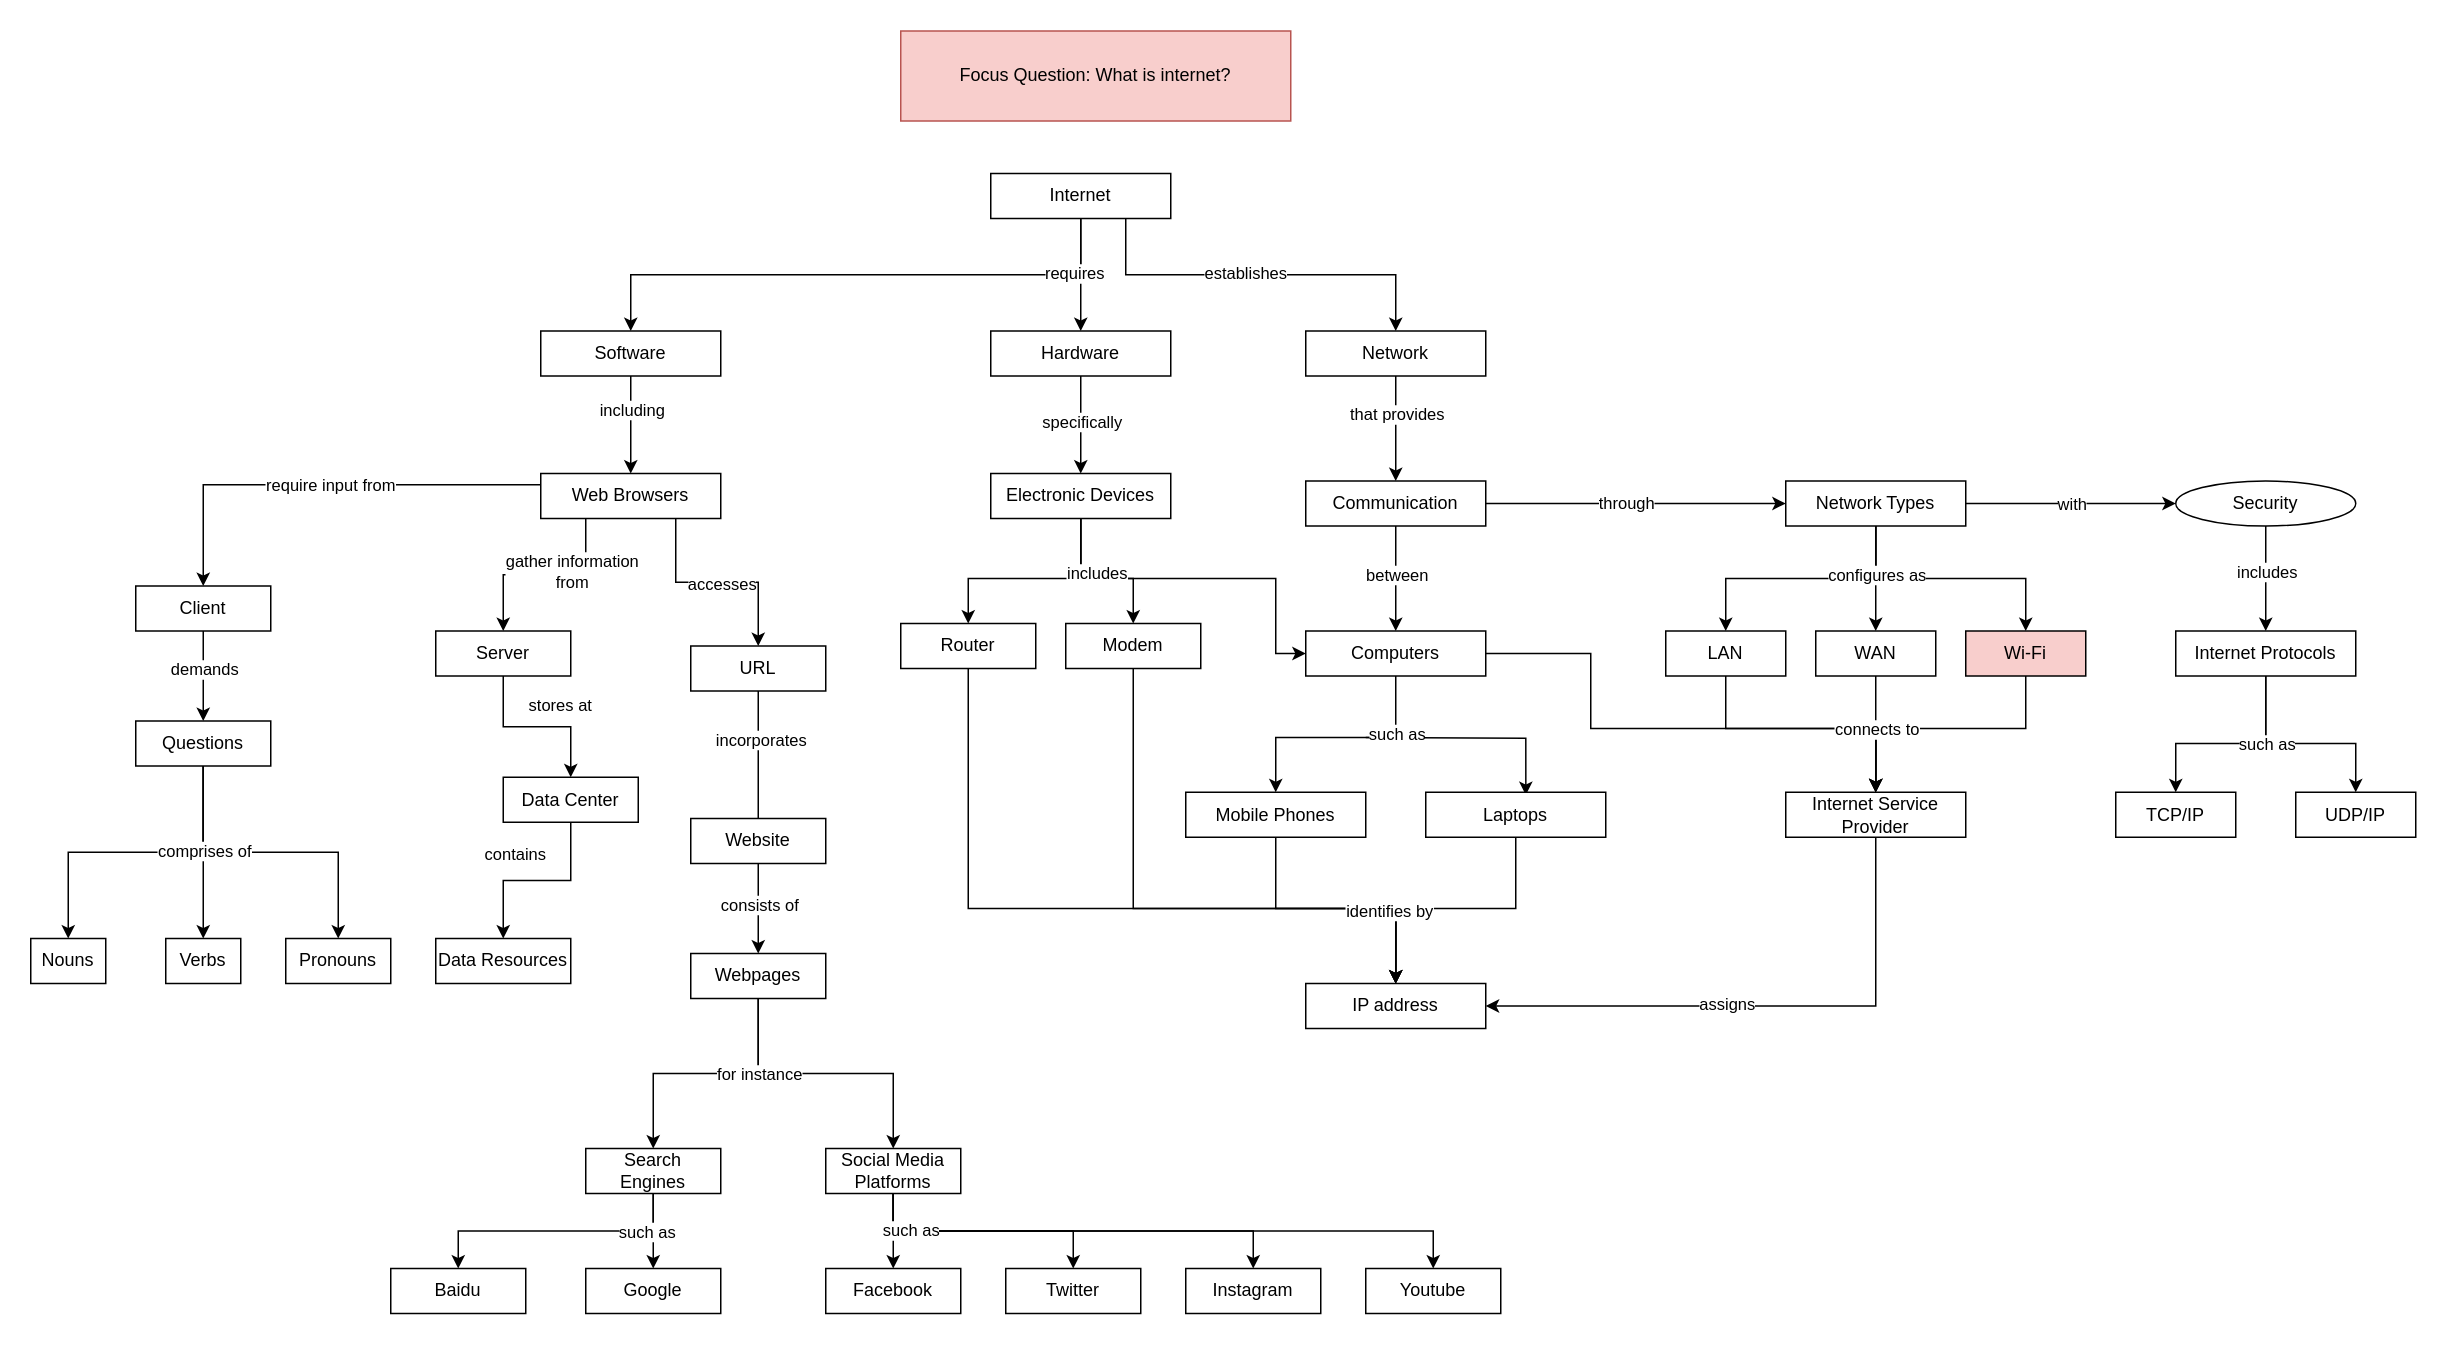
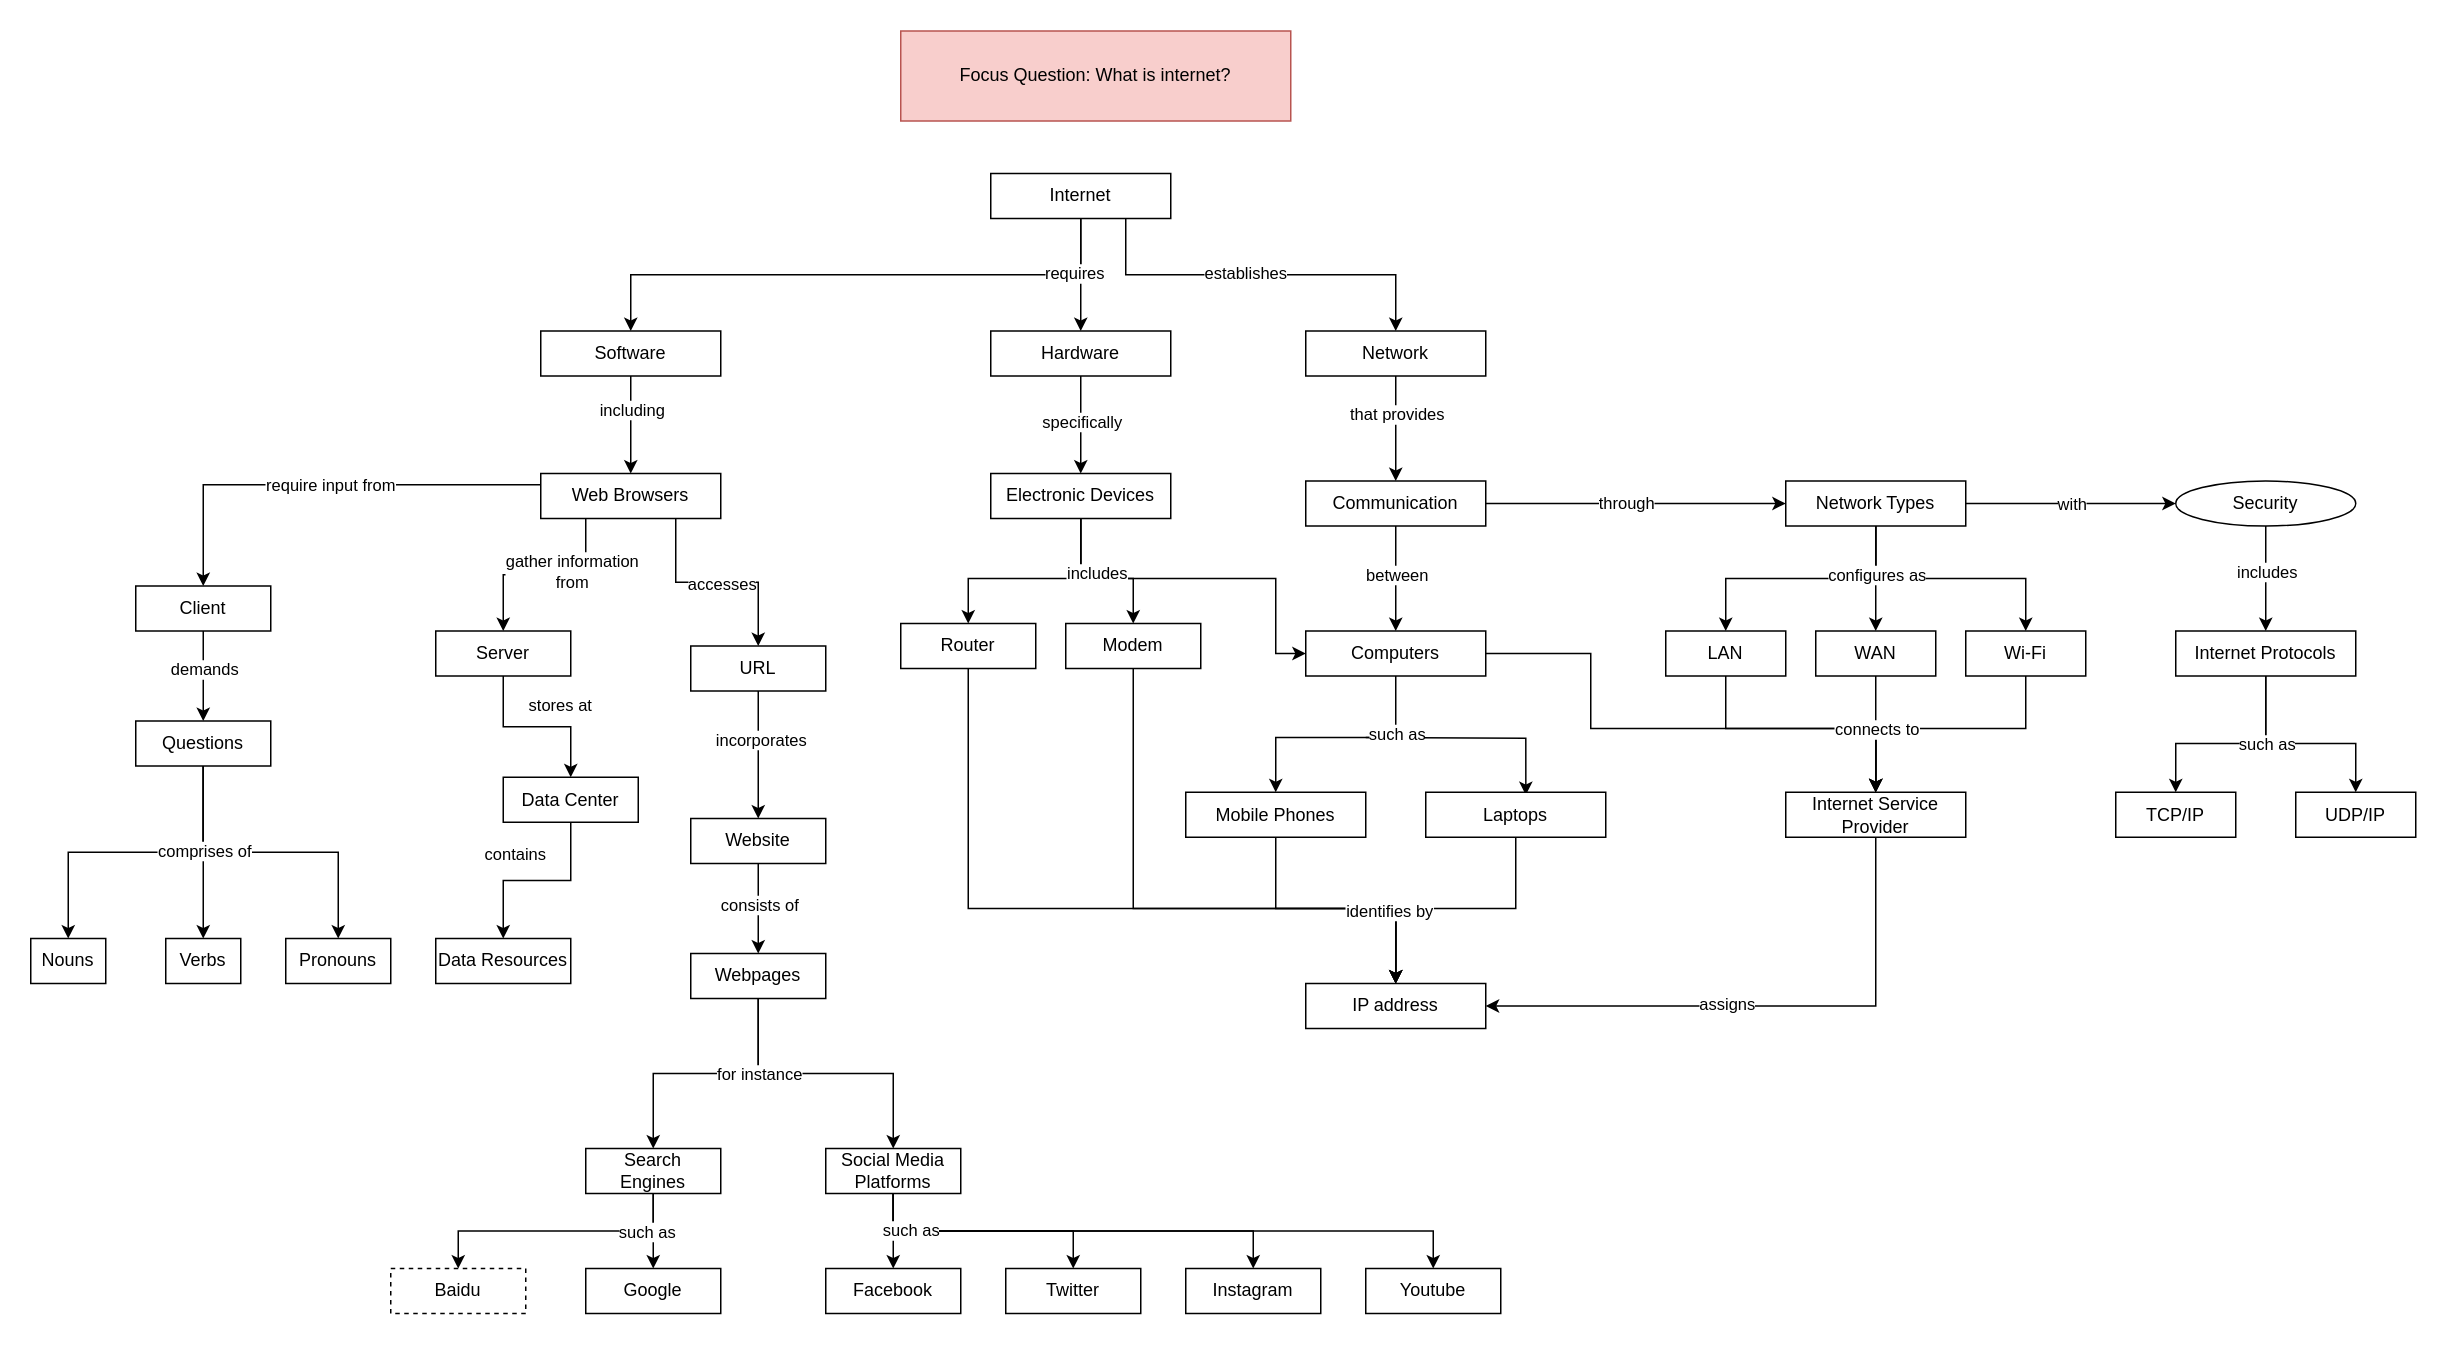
node "Wi-Fi": fillcolor #f8cecc -> #ffffff
edge "URL" -- "Website": arrowhead none -> classic
node "Baidu": style solid -> dashed
